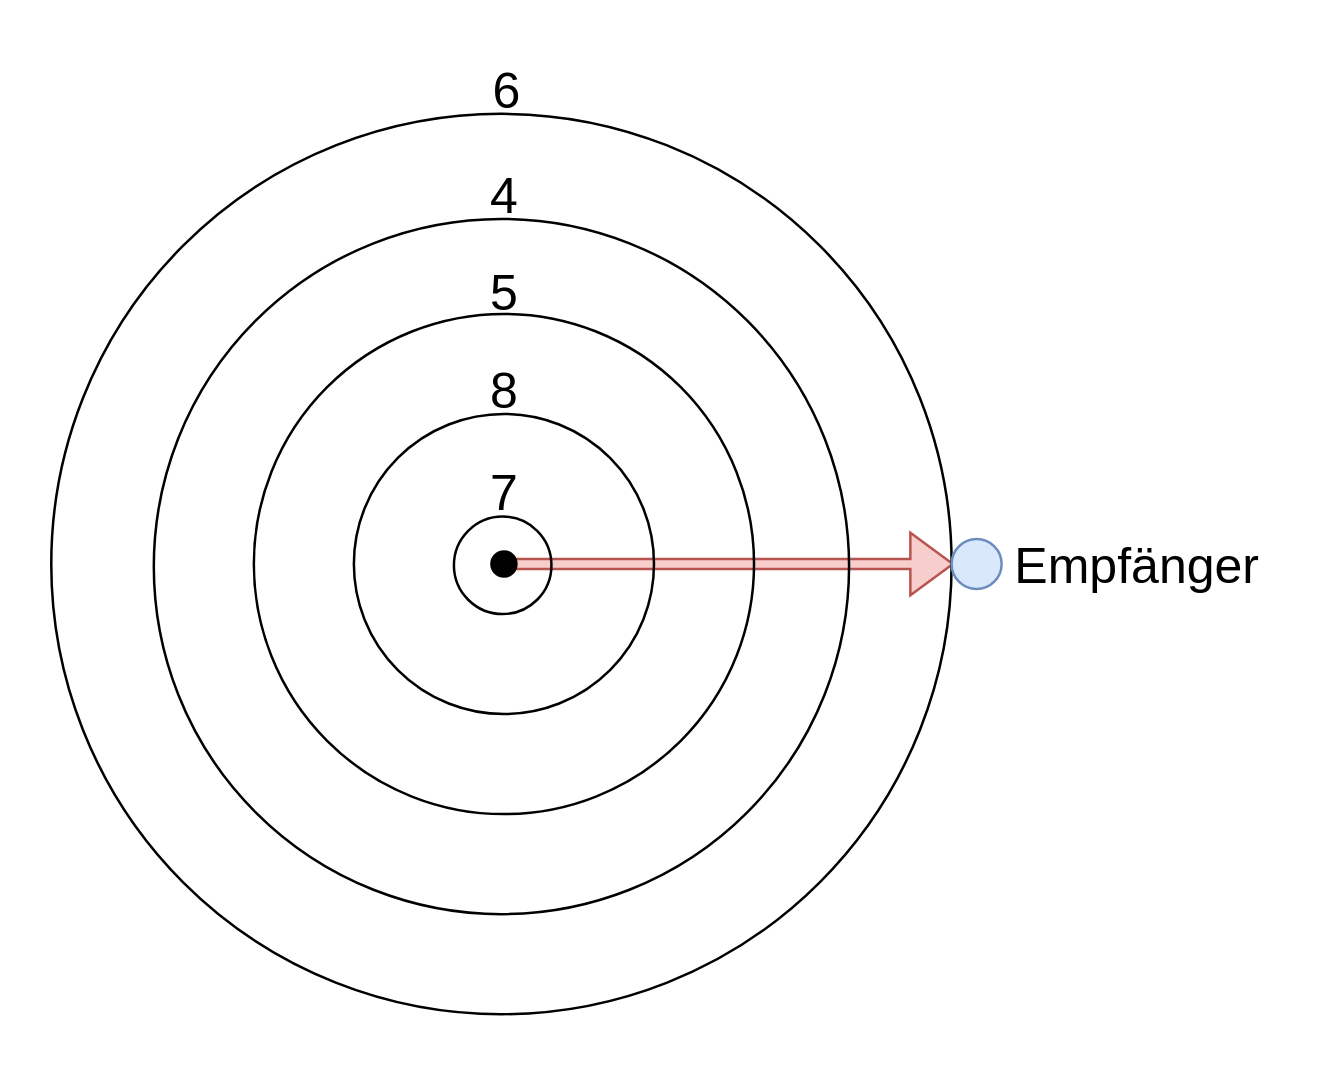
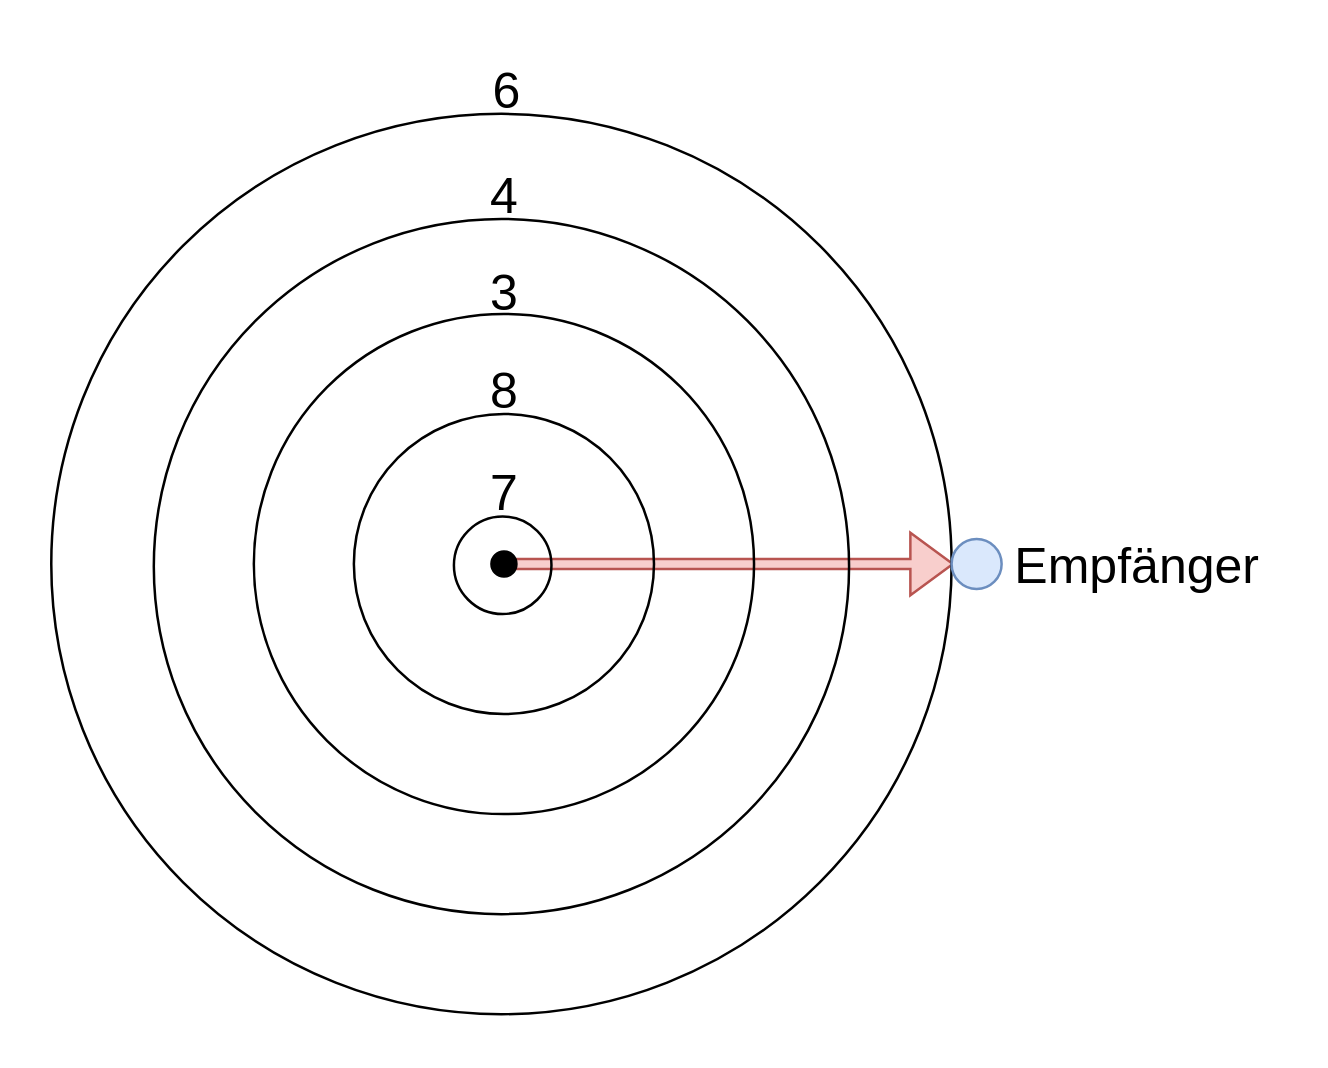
node "5": label "5" -> "3"
